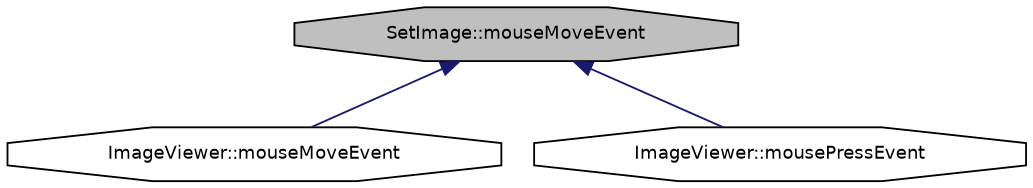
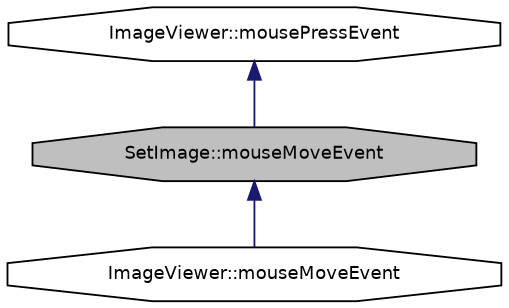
edge "ImageViewer::mousePressEvent" -> "SetImage::mouseMoveEvent": reversed
